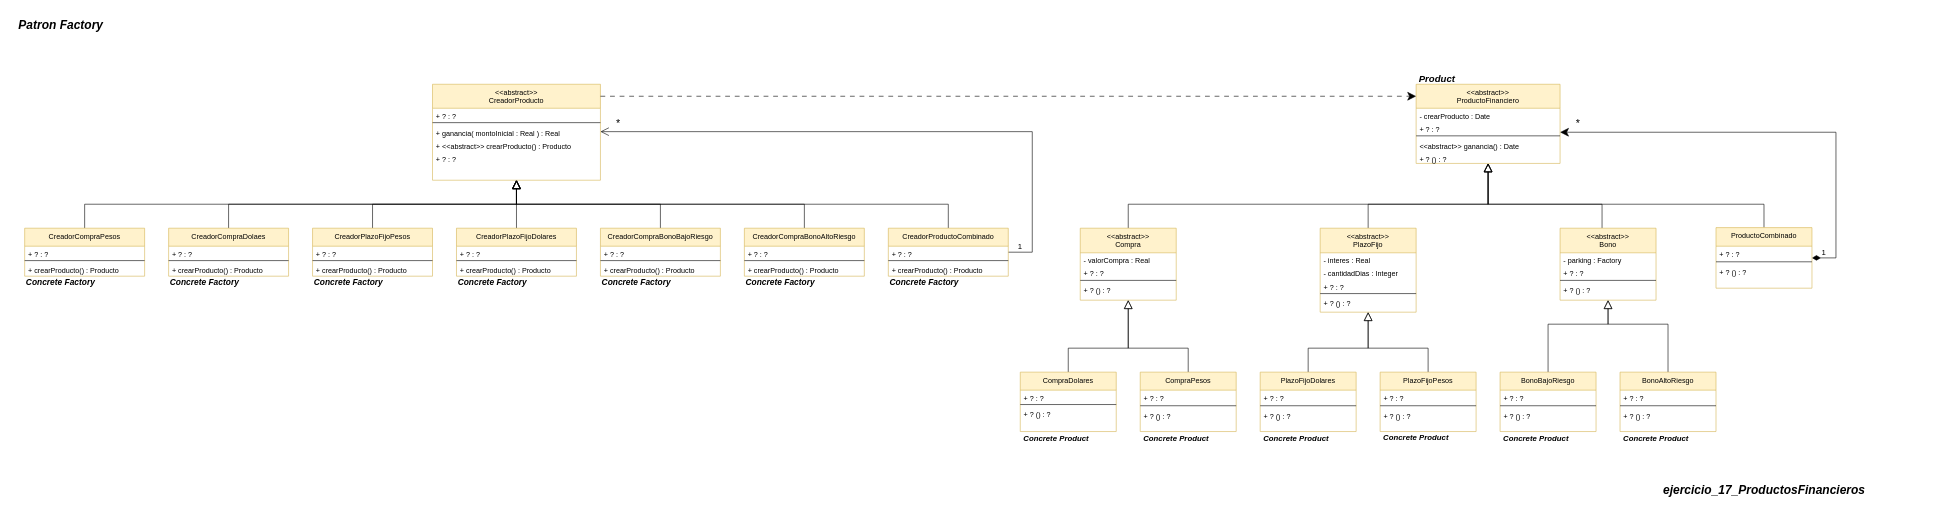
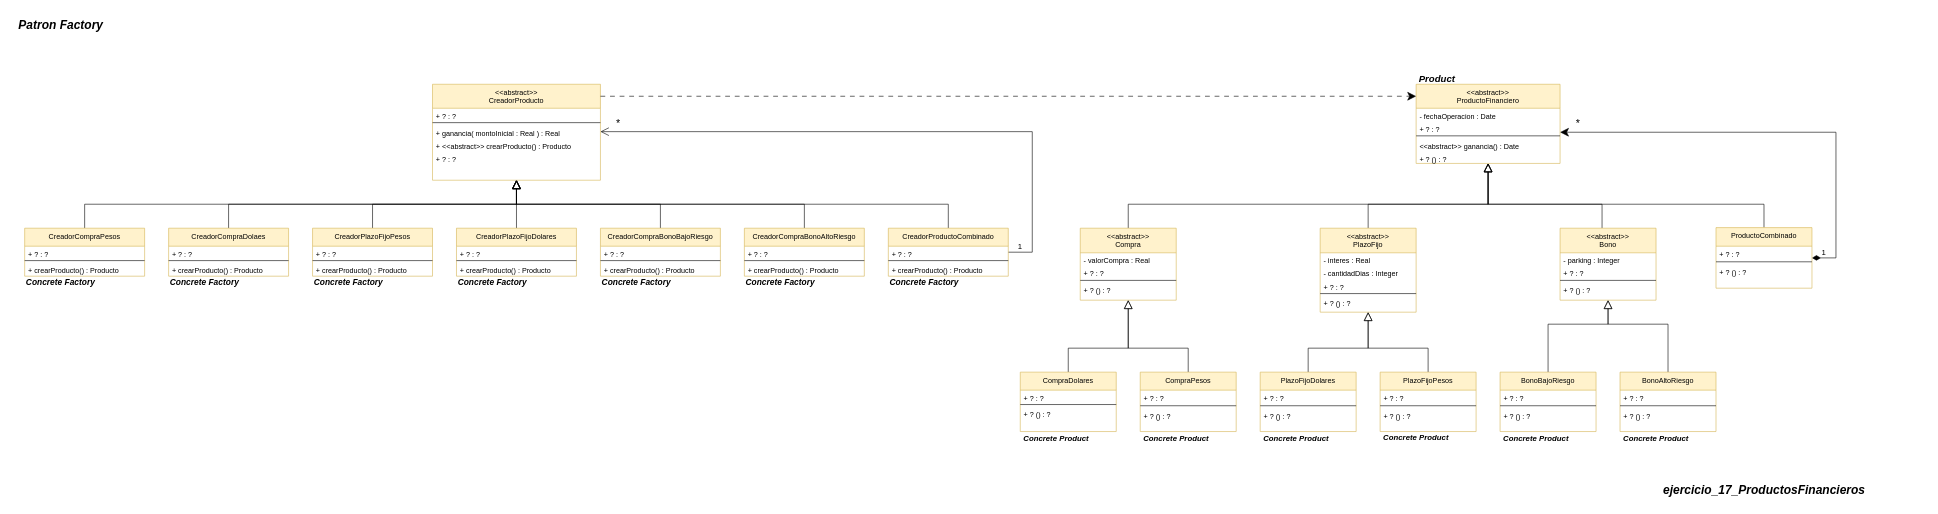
node "- crearProducto : Date": label "- crearProducto : Date" -> "- fechaOperacion : Date"
node "- parking : Factory": label "- parking : Factory" -> "- parking : Integer"
